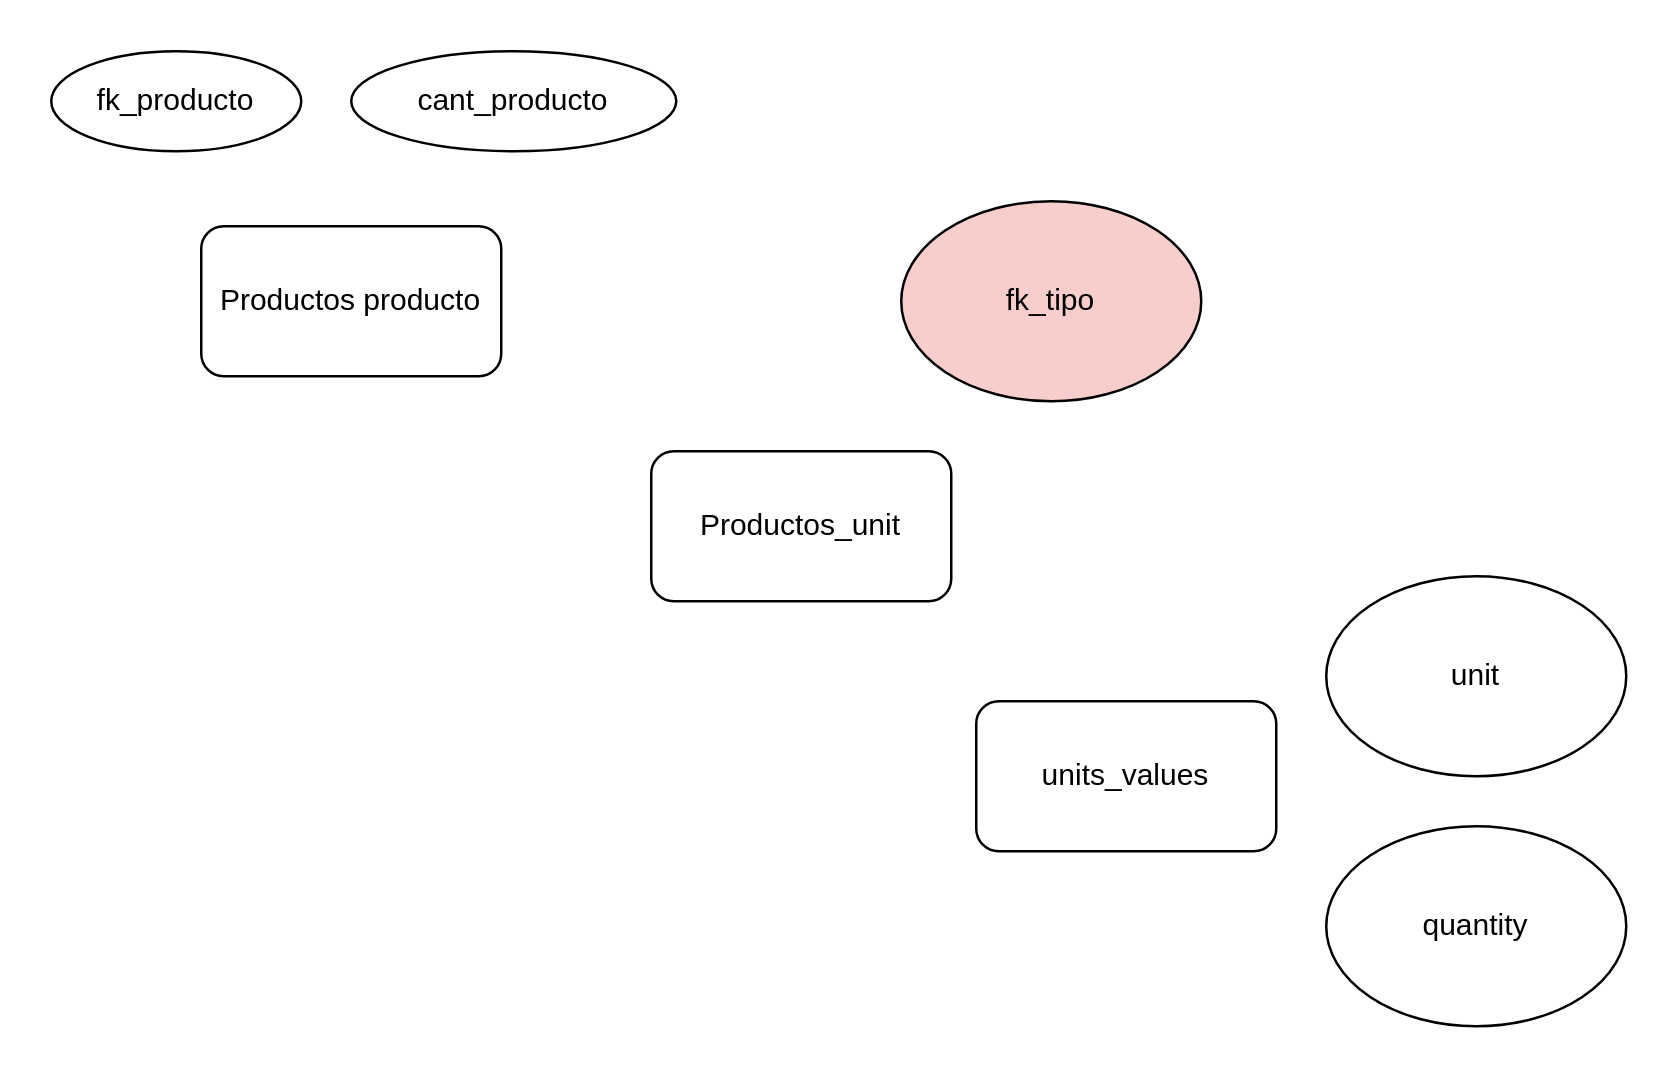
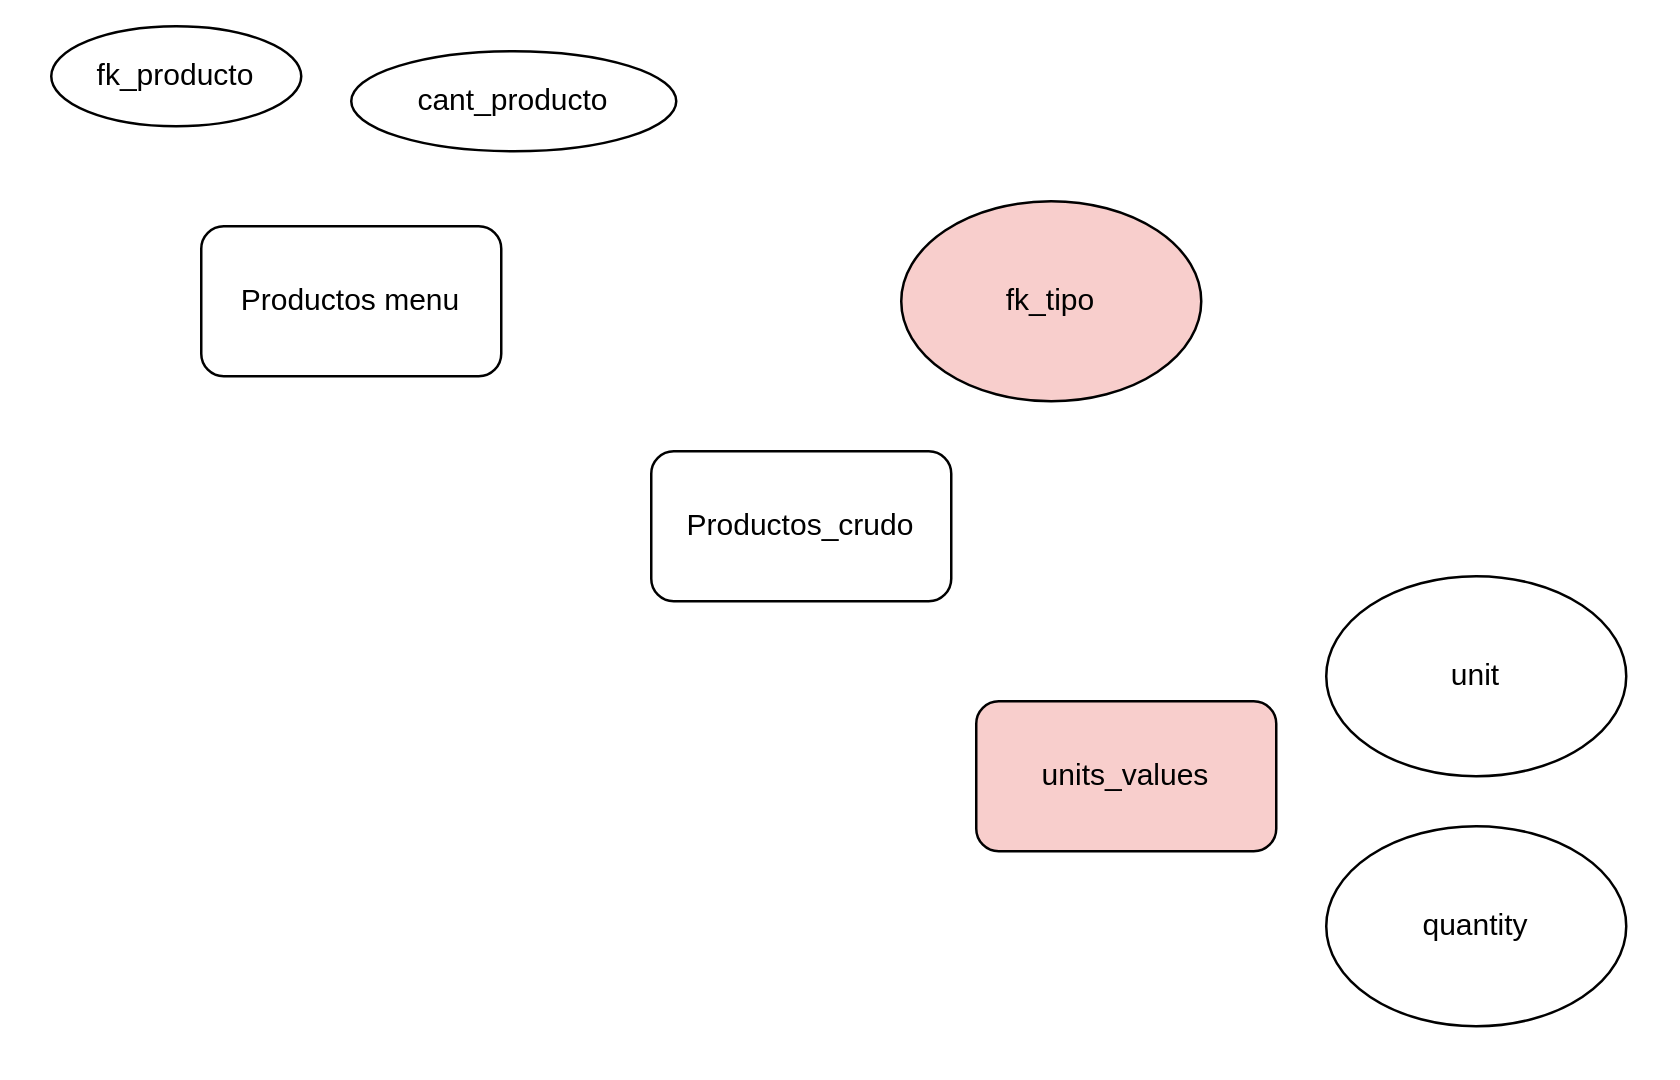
node "fk_producto": moved (176, 101) -> (176, 76)
node "Productos producto": label "Productos producto" -> "Productos menu"
node "Productos_unit": label "Productos_unit" -> "Productos_crudo"
node "units_values": fillcolor #ffffff -> #f8cecc
